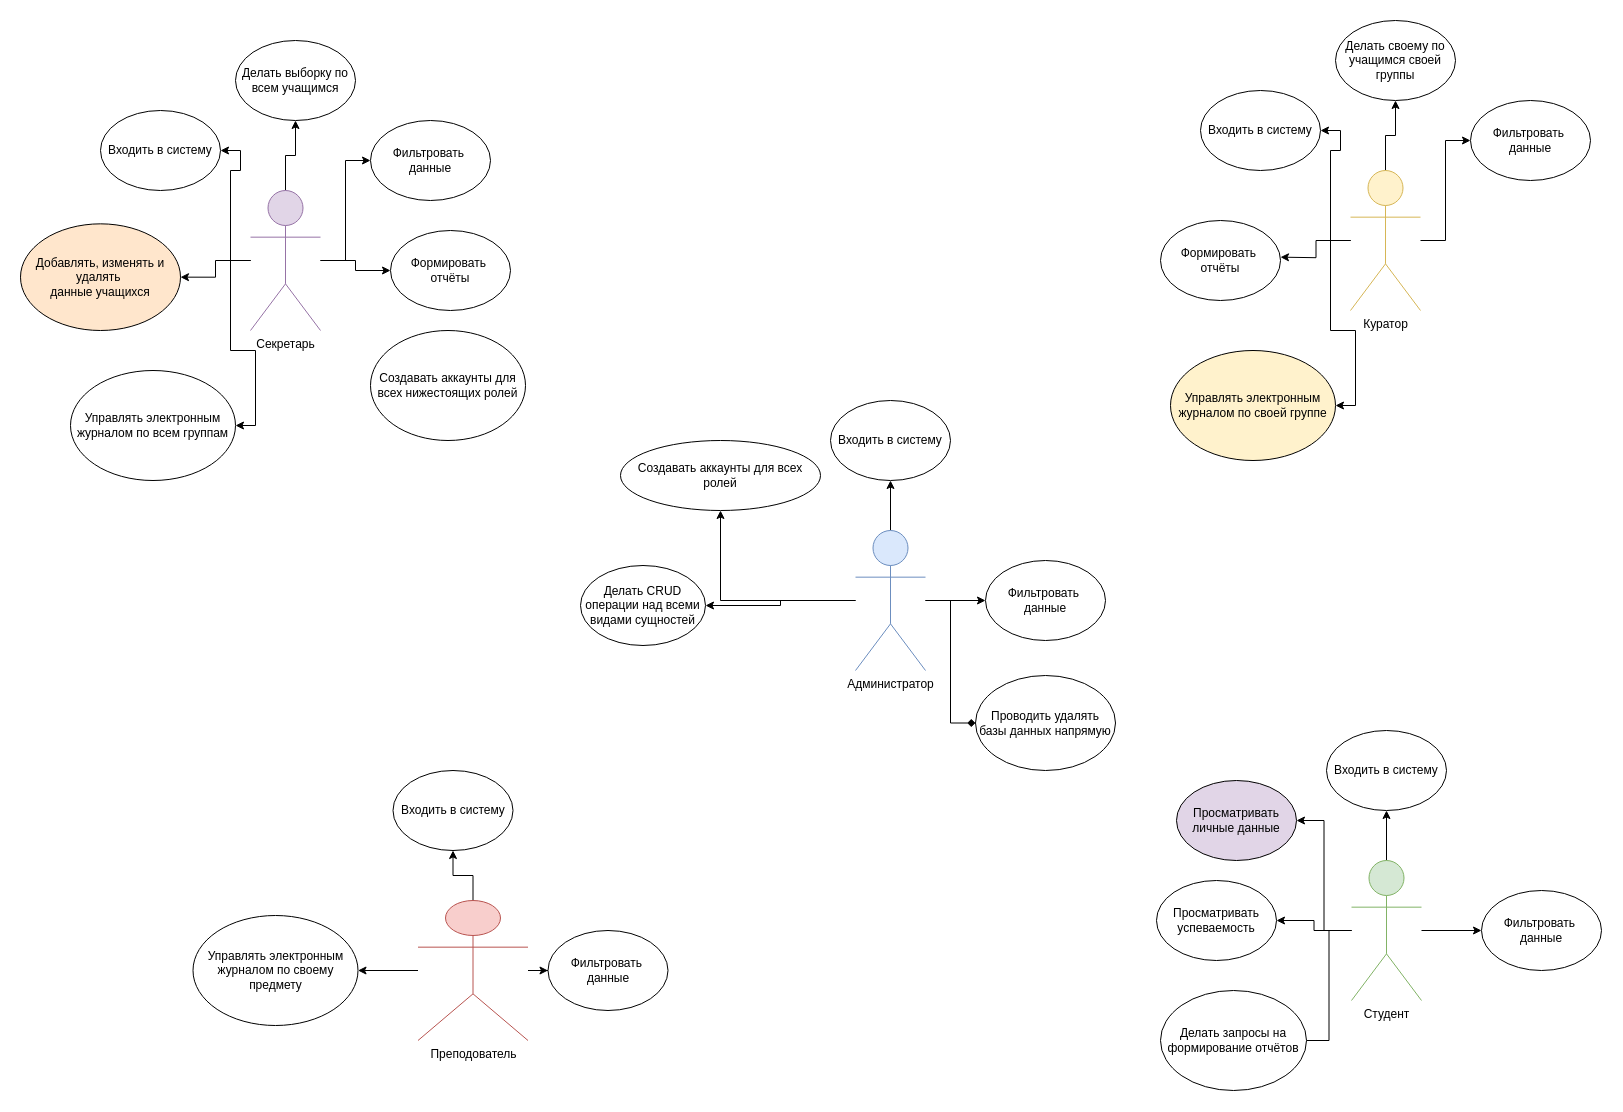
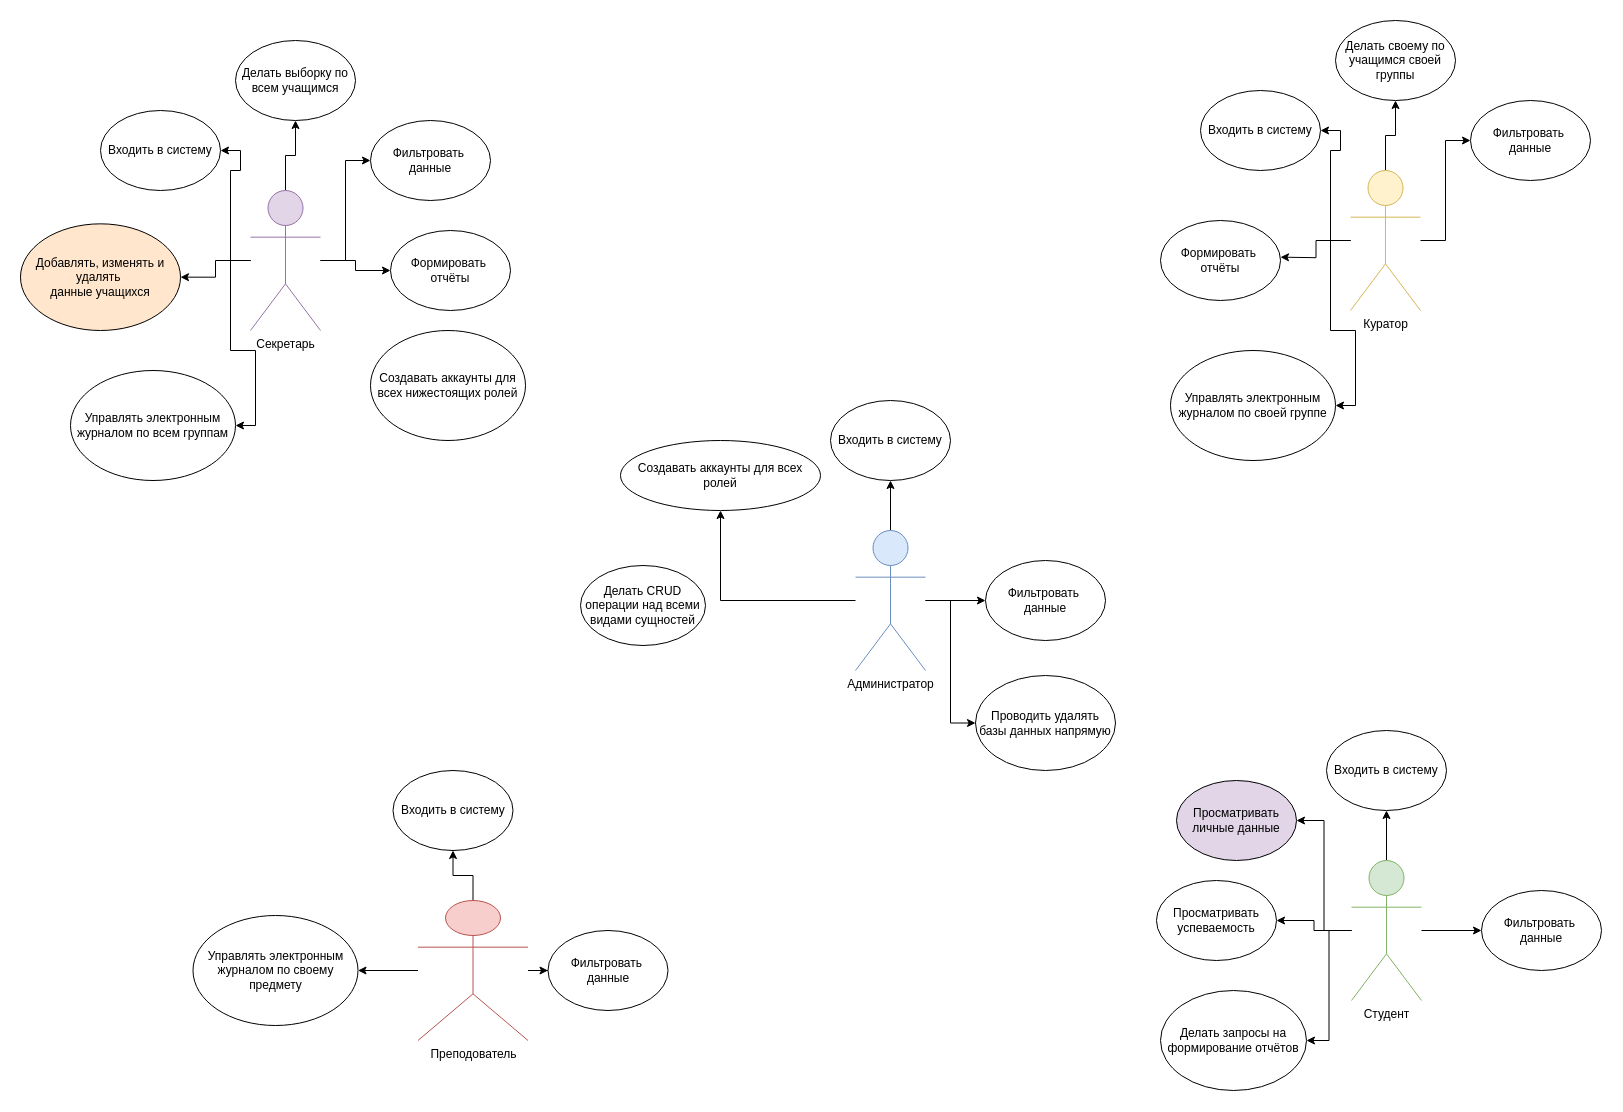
node "Управлять электронным журналом по своей группе": fillcolor #fff2cc -> #ffffff
edge "Администратор" -> "Делать CRUD операции над всеми видами сущностей": removed
edge "Администратор" -> "Проводить удалять базы данных напрямую": arrowhead diamond -> classic
edge "Студент" -- "Делать запросы на формирование отчётов": arrowhead none -> classic
